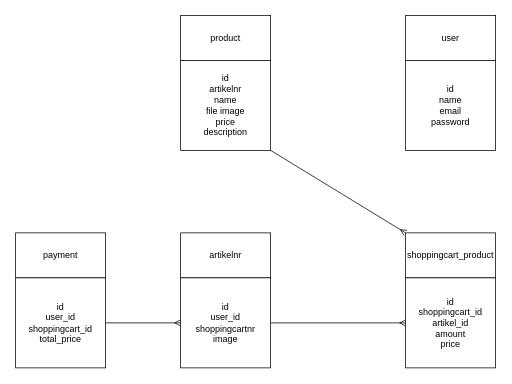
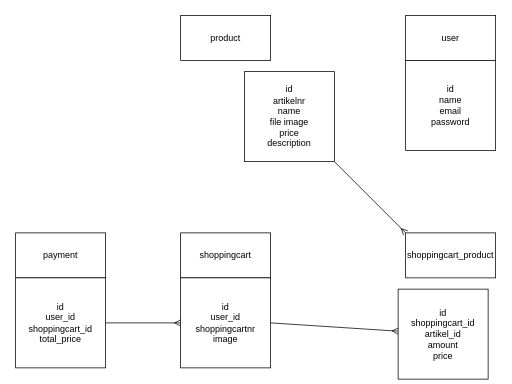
node "id artikelnr name file image price description": moved (225, 105) -> (289, 117)
node "artikelnr": label "artikelnr" -> "shoppingcart"
node "id shoppingcart_id artikel_id amount price": moved (450, 323) -> (443, 334)
